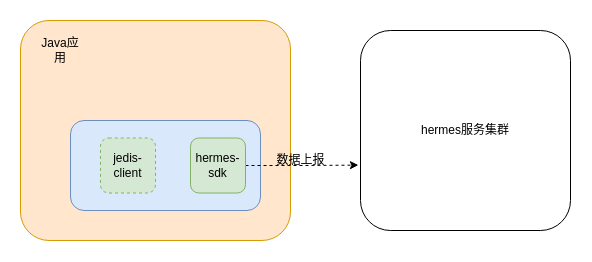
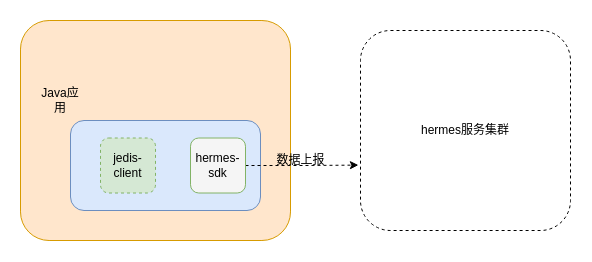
node "Java应用": moved (61, 51) -> (61, 101)
node "hermes服务集群": style solid -> dashed
node "hermes-sdk": fillcolor #d5e8d4 -> #f5f5f5
